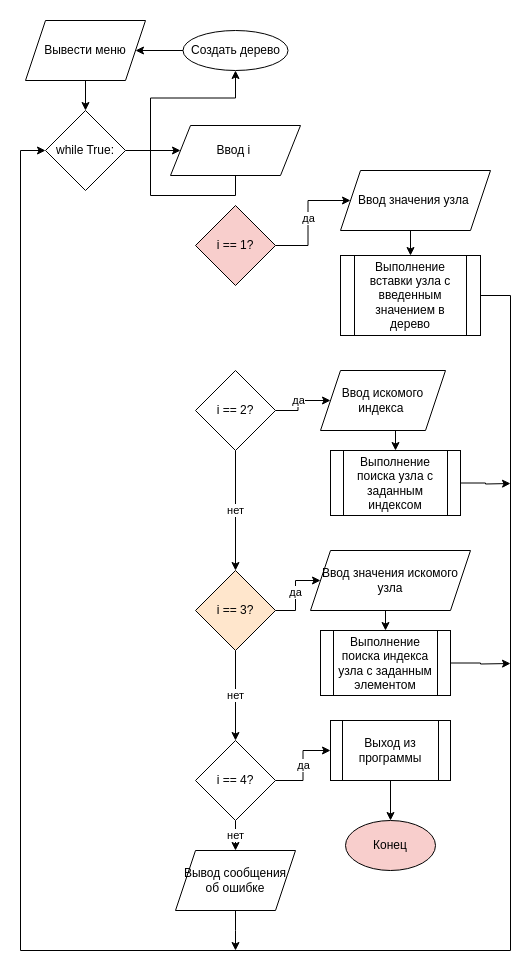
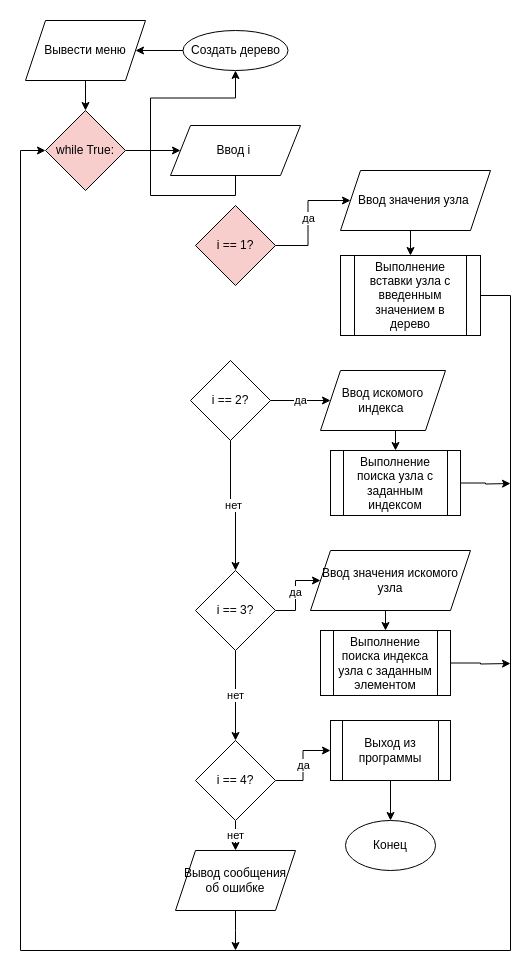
node "while True:": fillcolor #ffffff -> #f8cecc
node "i == 2?": moved (236, 411) -> (231, 401)
node "i == 3?": fillcolor #ffe6cc -> #ffffff
node "Конец": fillcolor #f8cecc -> #ffffff
